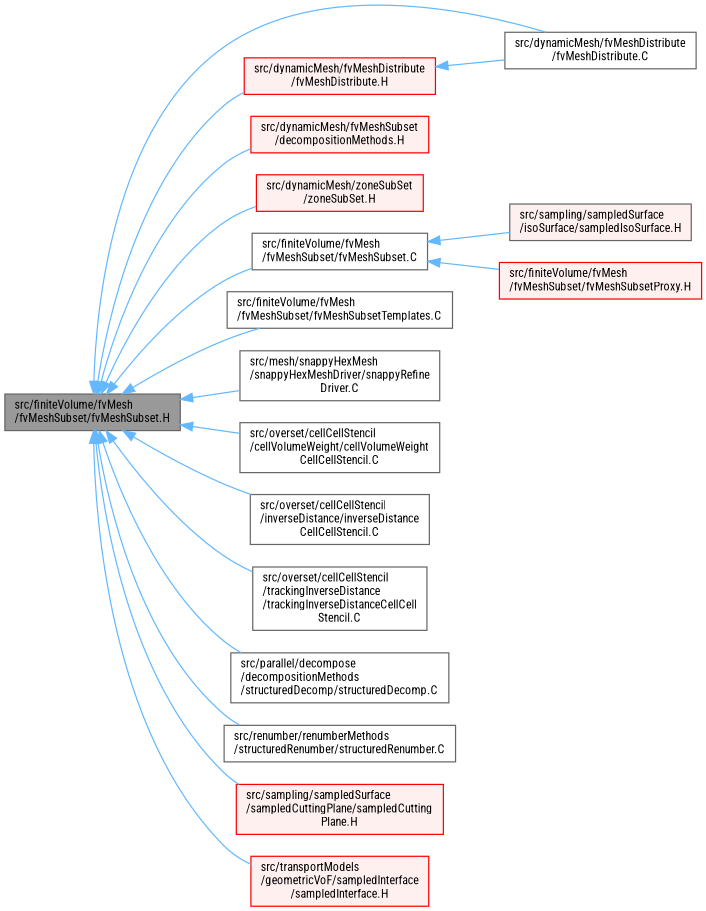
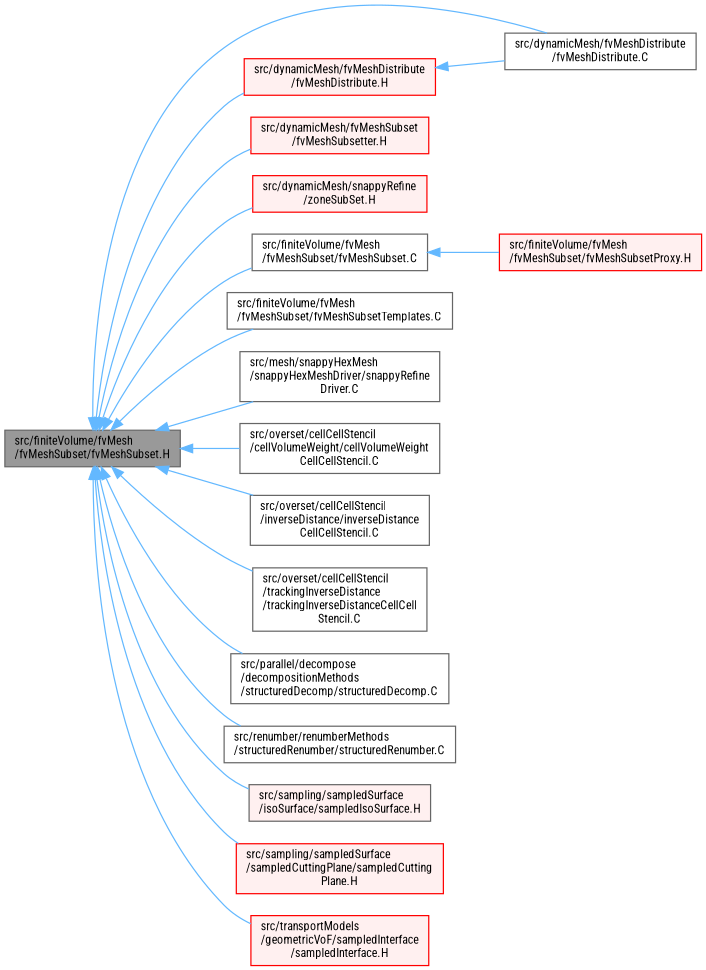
node "src/dynamicMesh/fvMeshSubset /decompositionMethods.H": label "src/dynamicMesh/fvMeshSubset /decompositionMethods.H" -> "src/dynamicMesh/fvMeshSubset /fvMeshSubsetter.H"
node "src/dynamicMesh/zoneSubSet /zoneSubSet.H": label "src/dynamicMesh/zoneSubSet /zoneSubSet.H" -> "src/dynamicMesh/snappyRefine /zoneSubSet.H"
edge "src/sampling/sampledSurface /isoSurface/sampledIsoSurface.H" -> "src/finiteVolume/fvMesh /fvMeshSubset/fvMeshSubset.C": now "src/sampling/sampledSurface /isoSurface/sampledIsoSurface.H" -> "src/finiteVolume/fvMesh /fvMeshSubset/fvMeshSubset.H"
